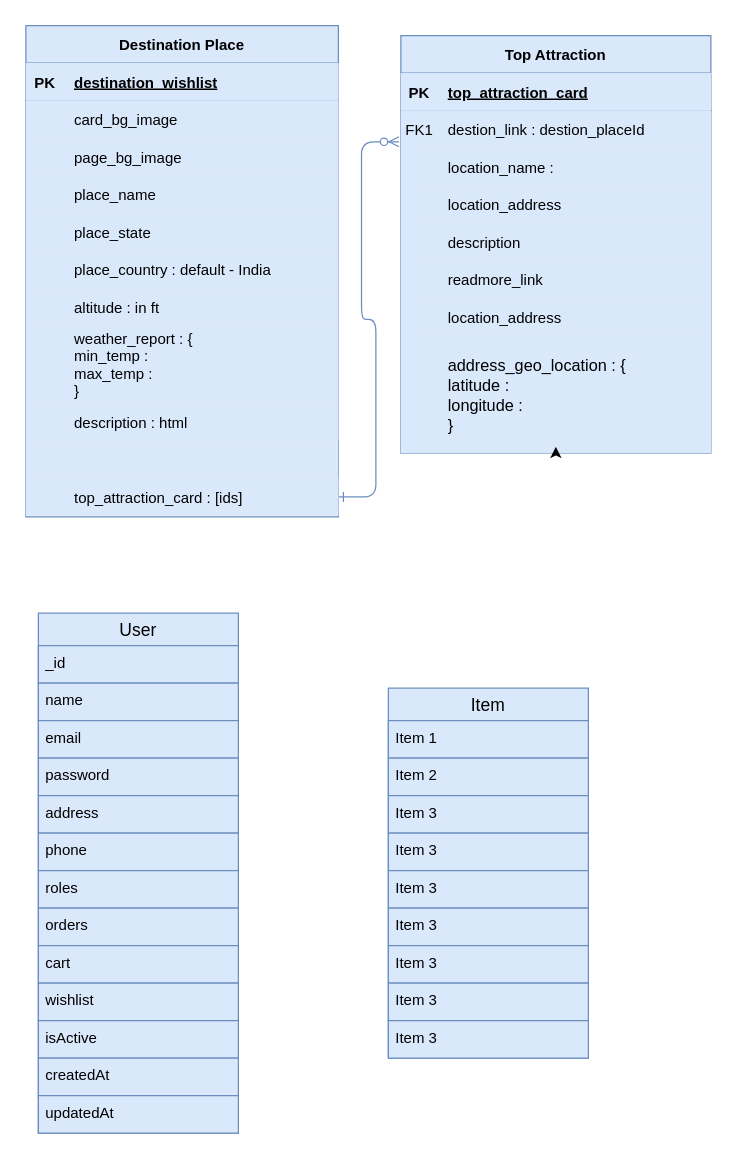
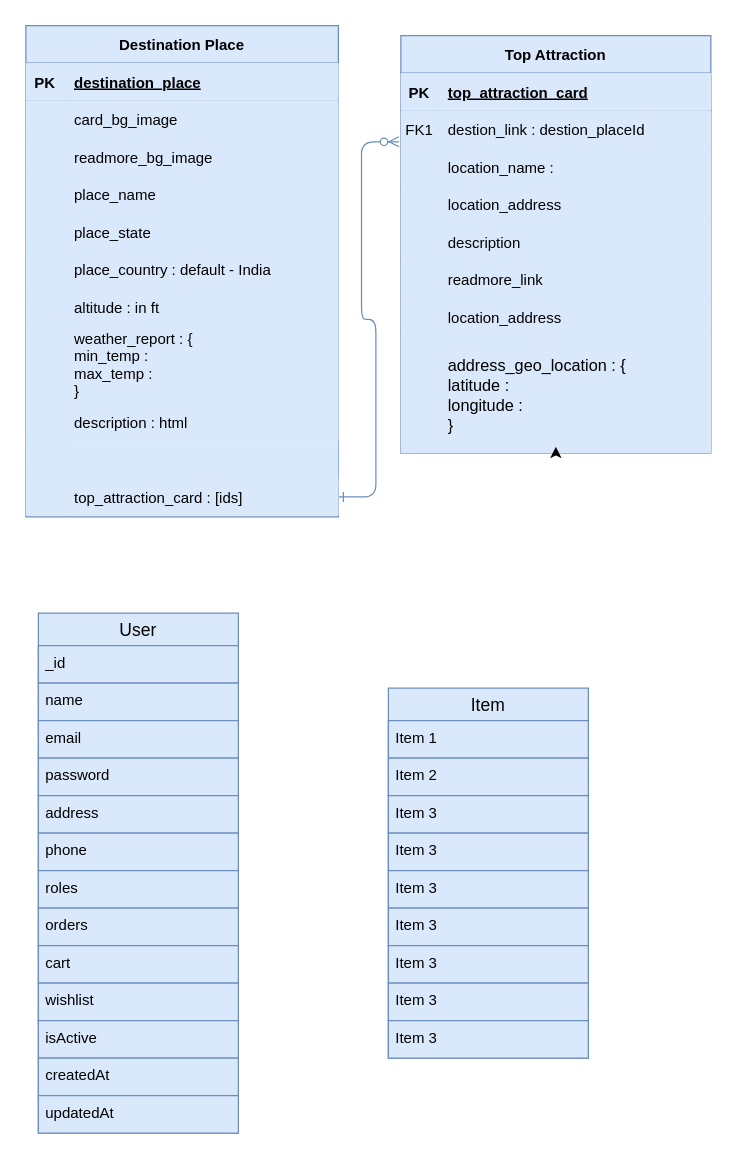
node "destination_wishlist": label "destination_wishlist" -> "destination_place"
node "page_bg_image": label "page_bg_image" -> "readmore_bg_image"
